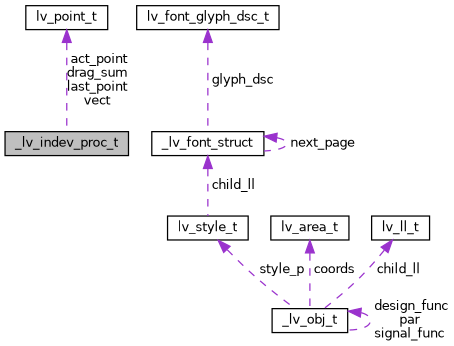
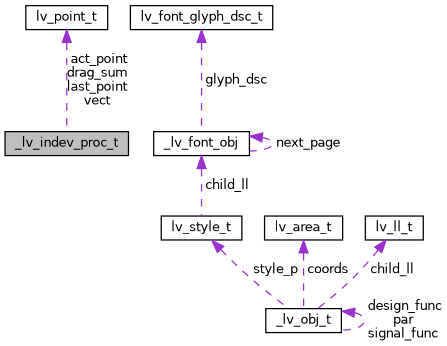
node "_lv_font_struct": label "_lv_font_struct" -> "_lv_font_obj"
